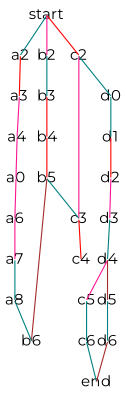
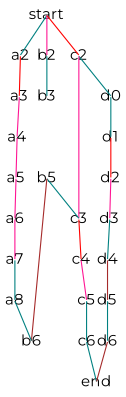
node "b4": removed
node "a0": label "a0" -> "a5"
edge "d4" -- "c5": now "c4" -- "c5"
